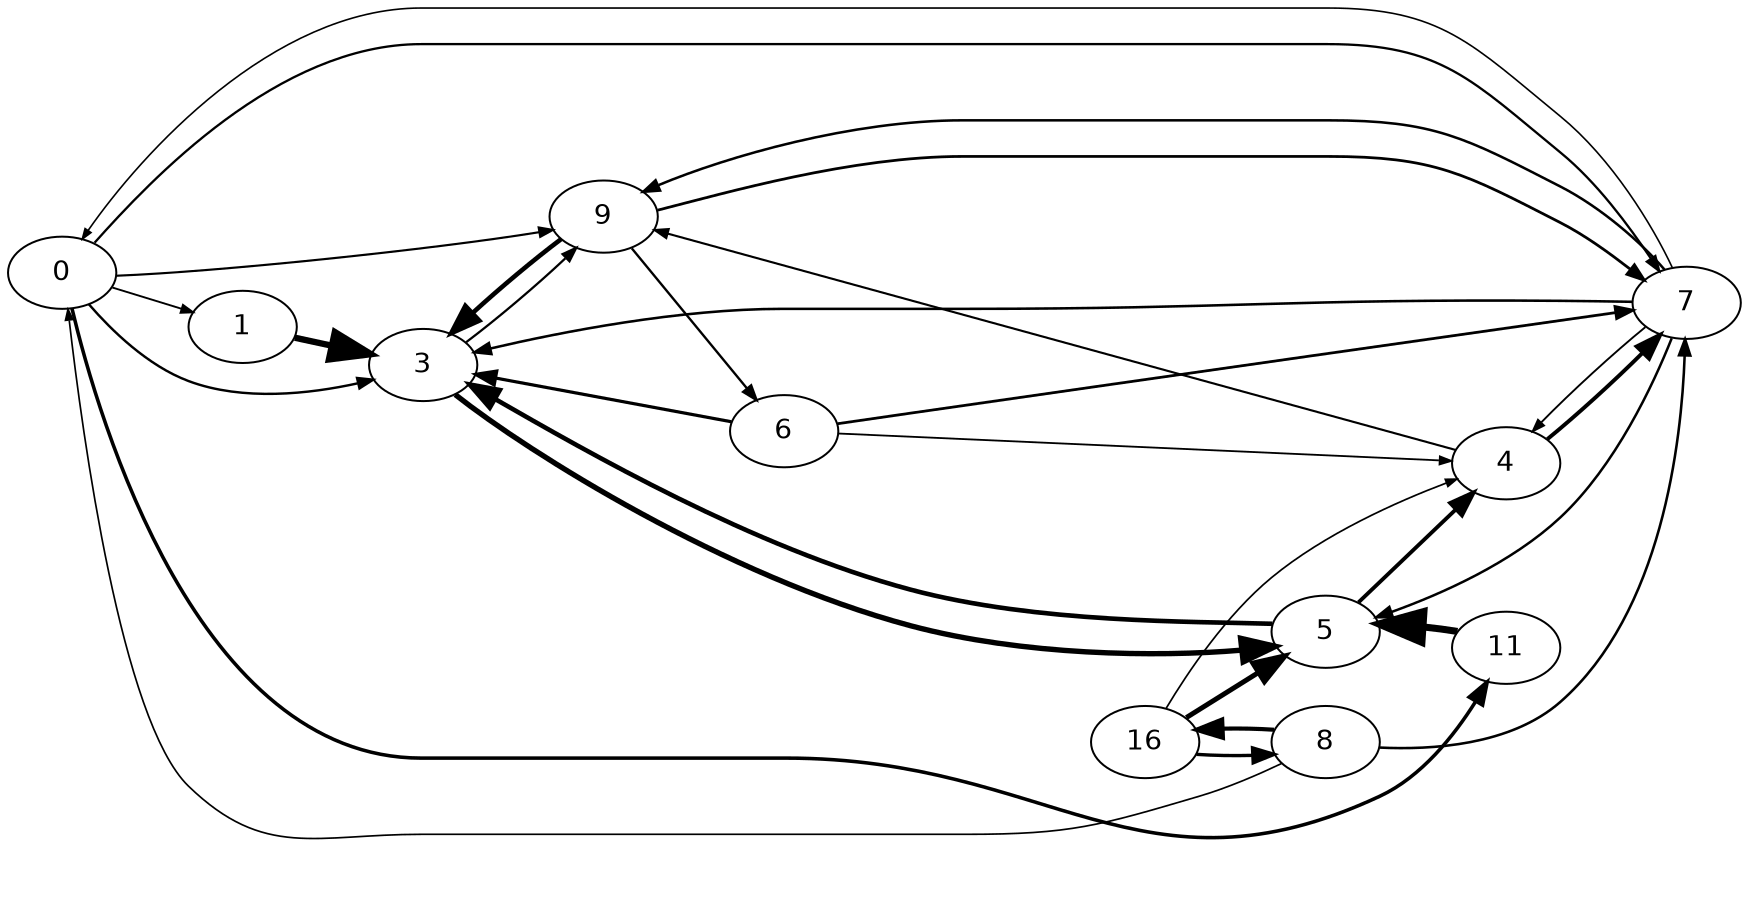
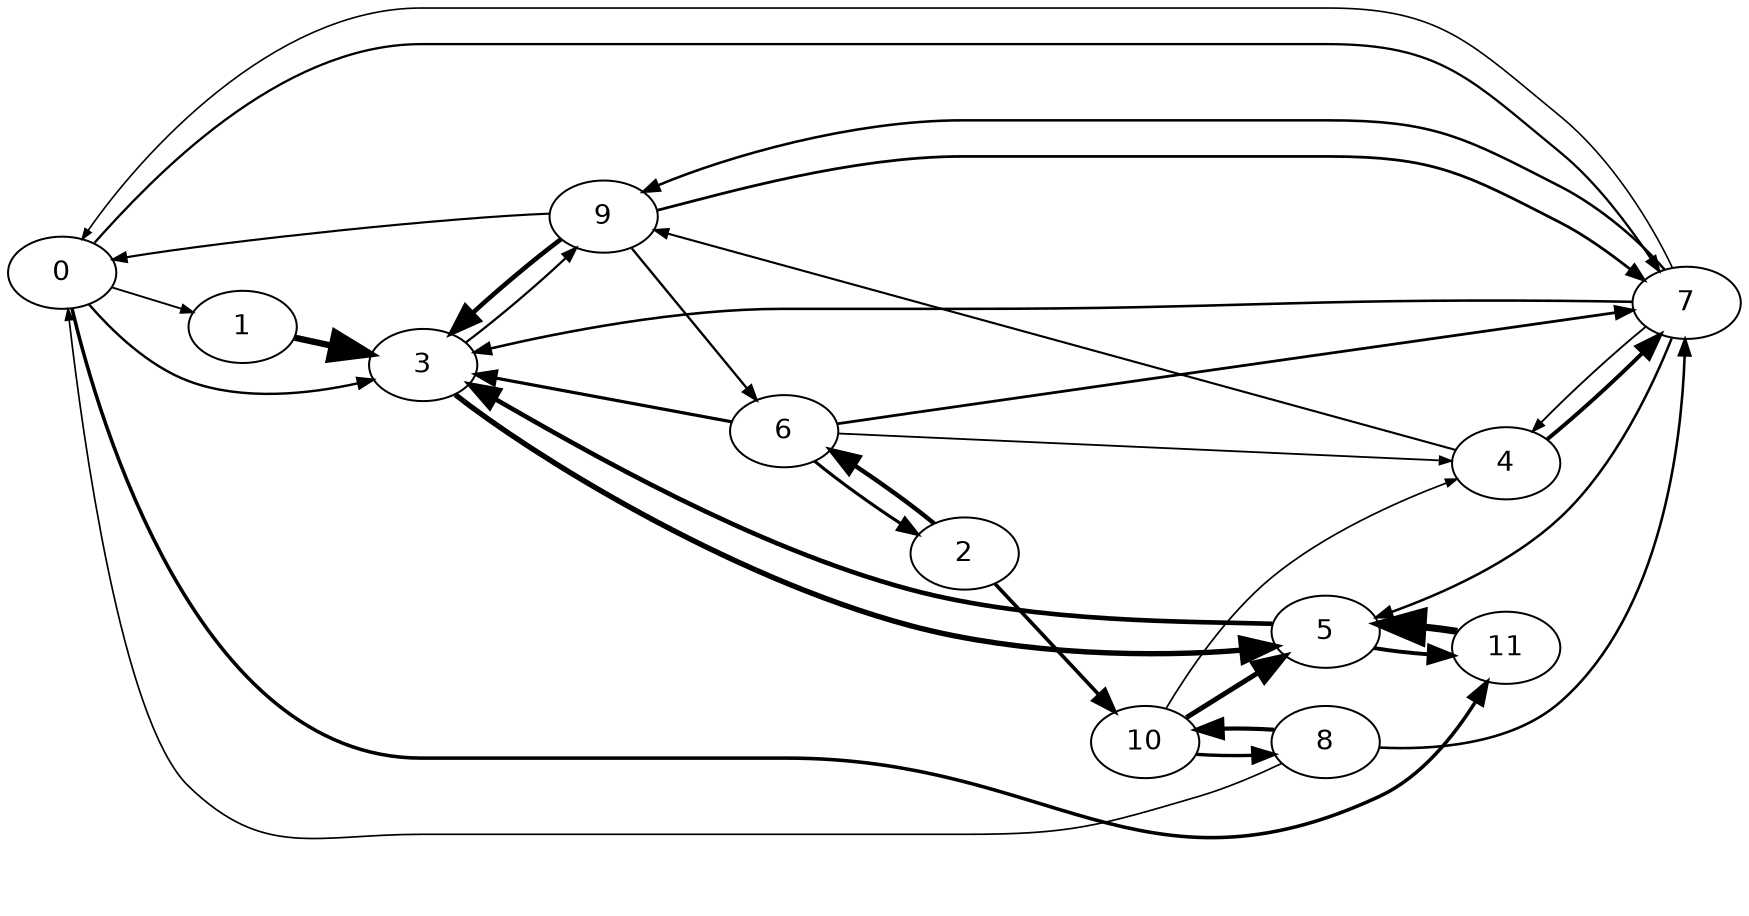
edge "0" -> "9": reversed
node "2": added
edge "5" -> "4": now "5" -> "11"
node "16": label "16" -> "10"
